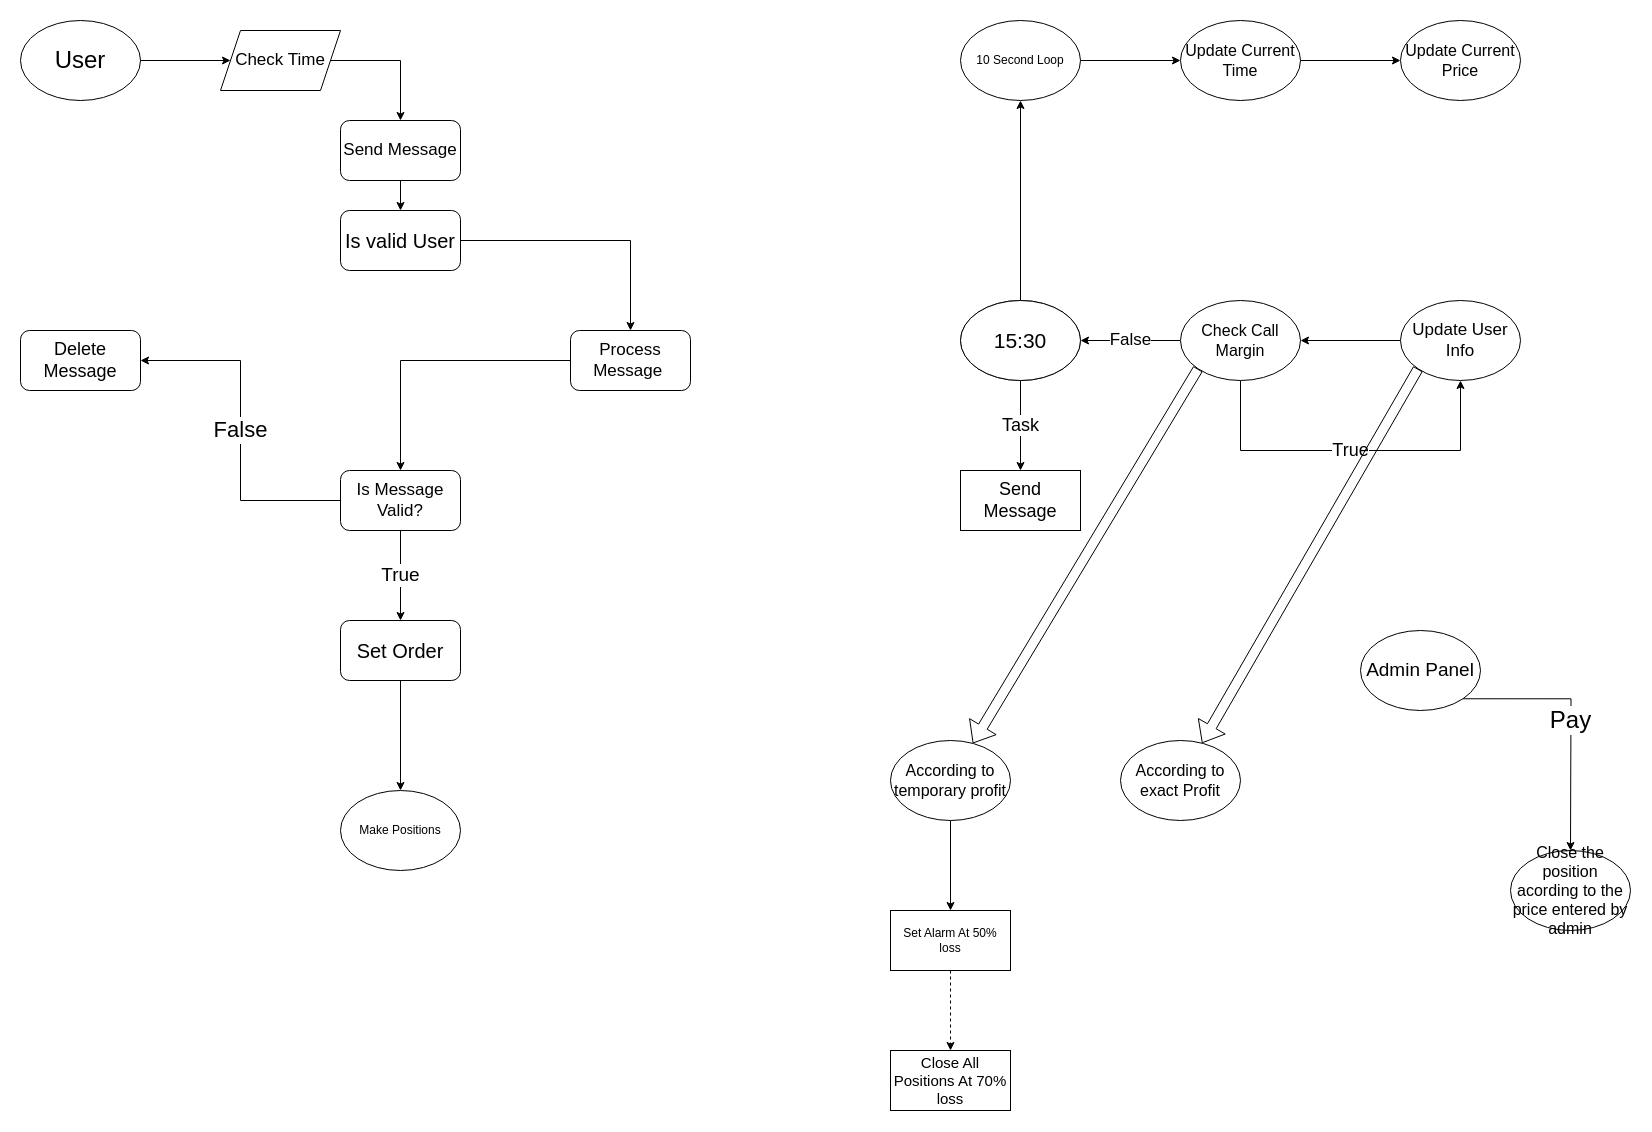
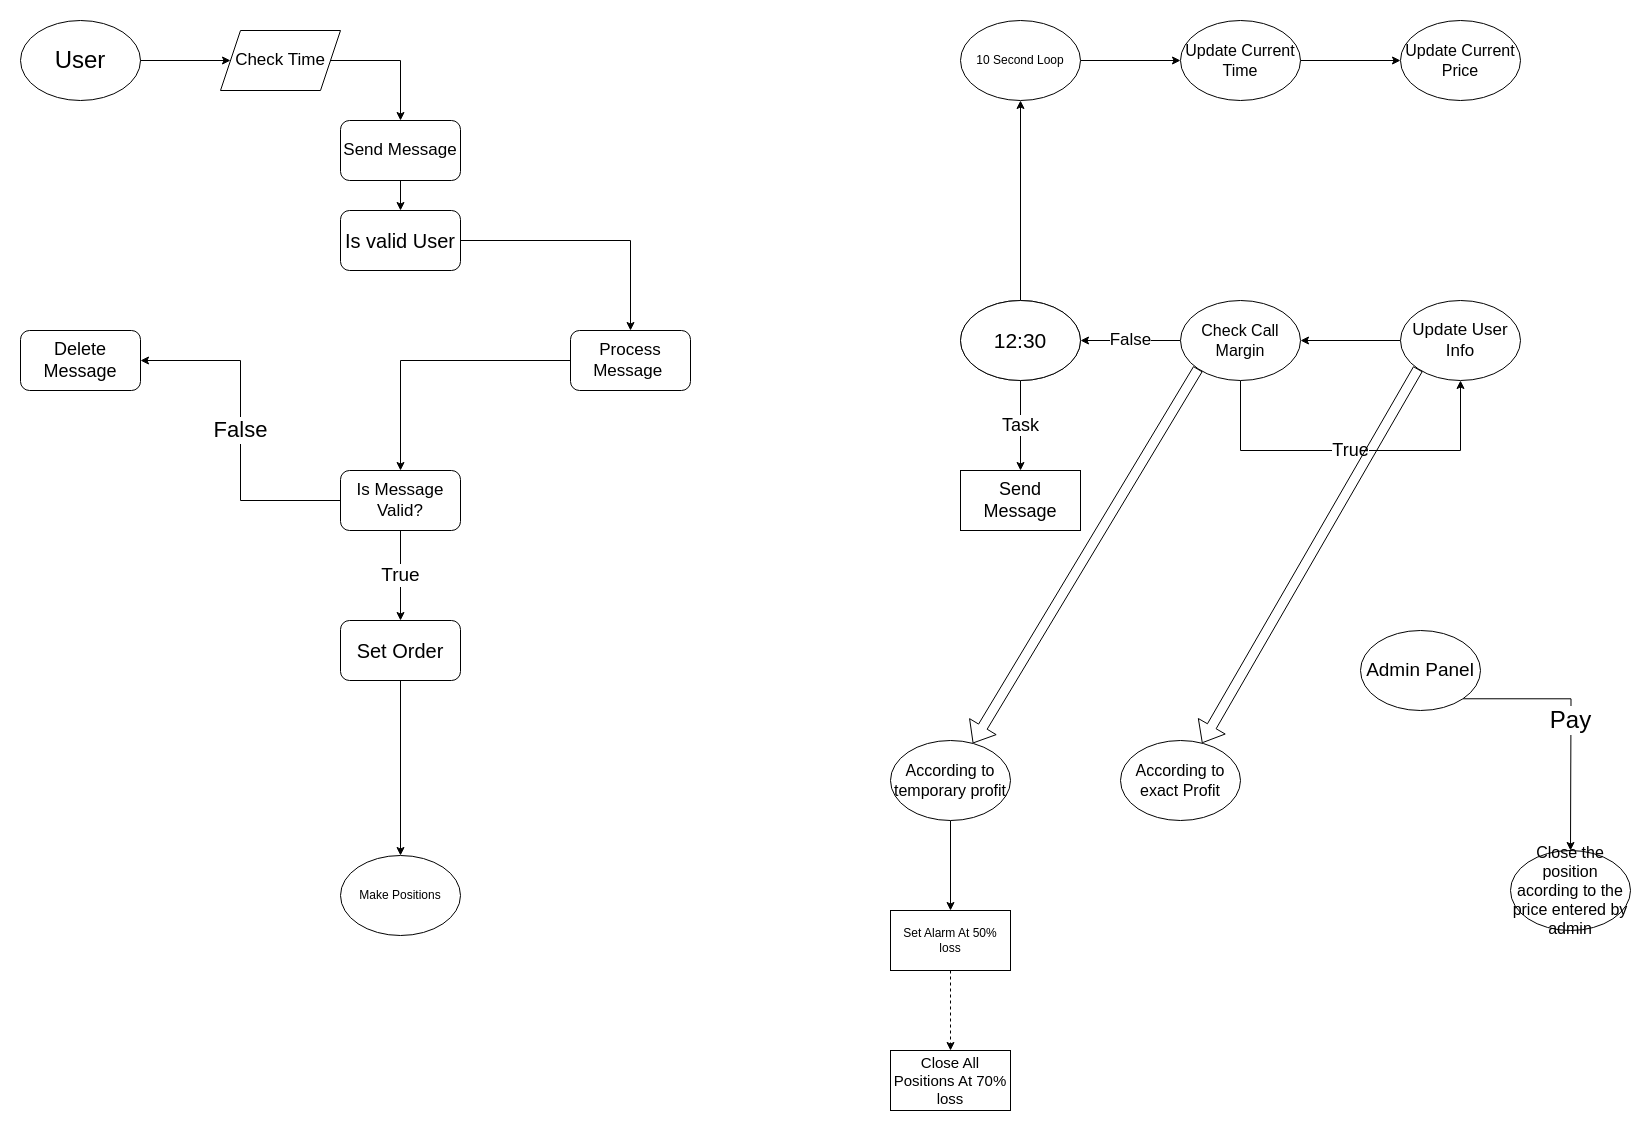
node "15:30": label "15:30" -> "12:30"
node "Make Positions": moved (401, 831) -> (401, 896)
